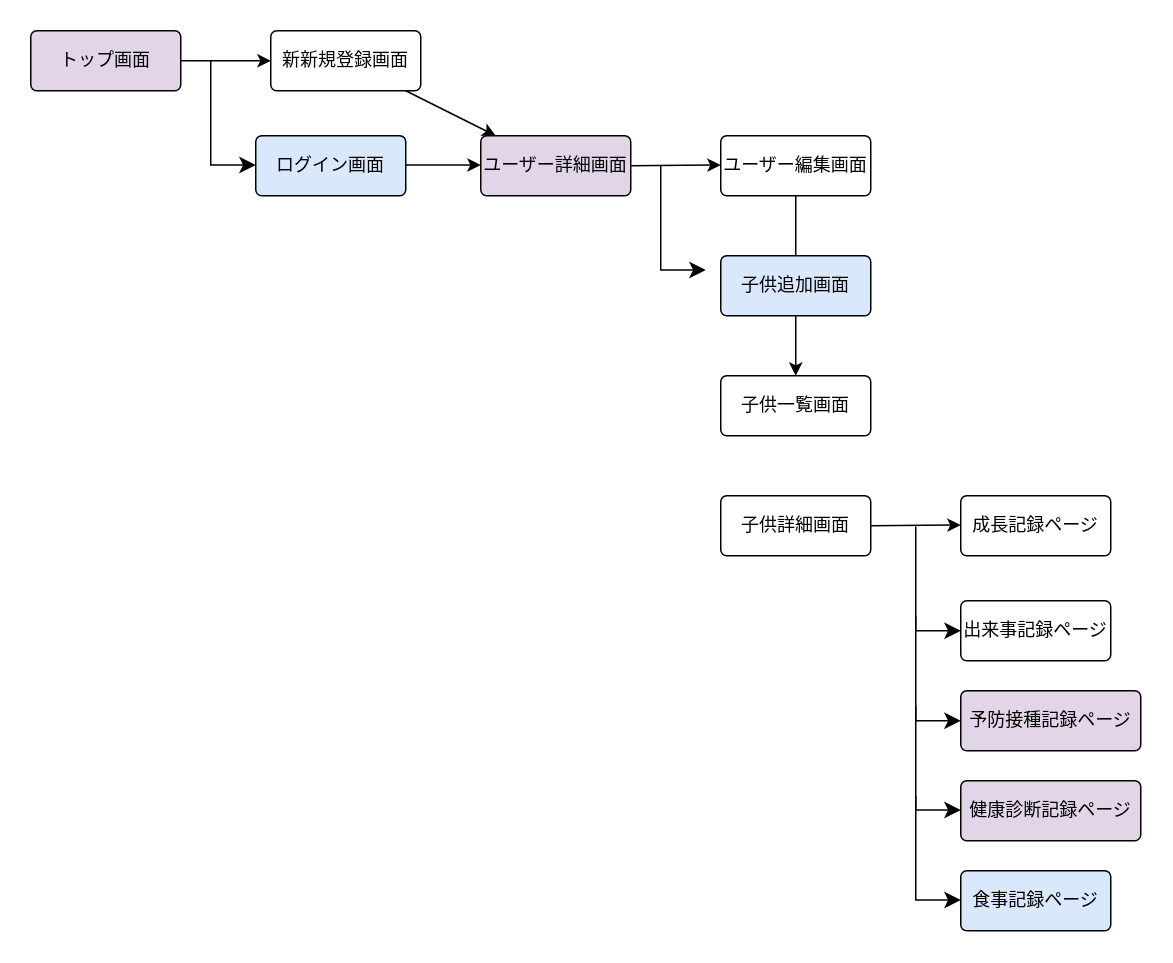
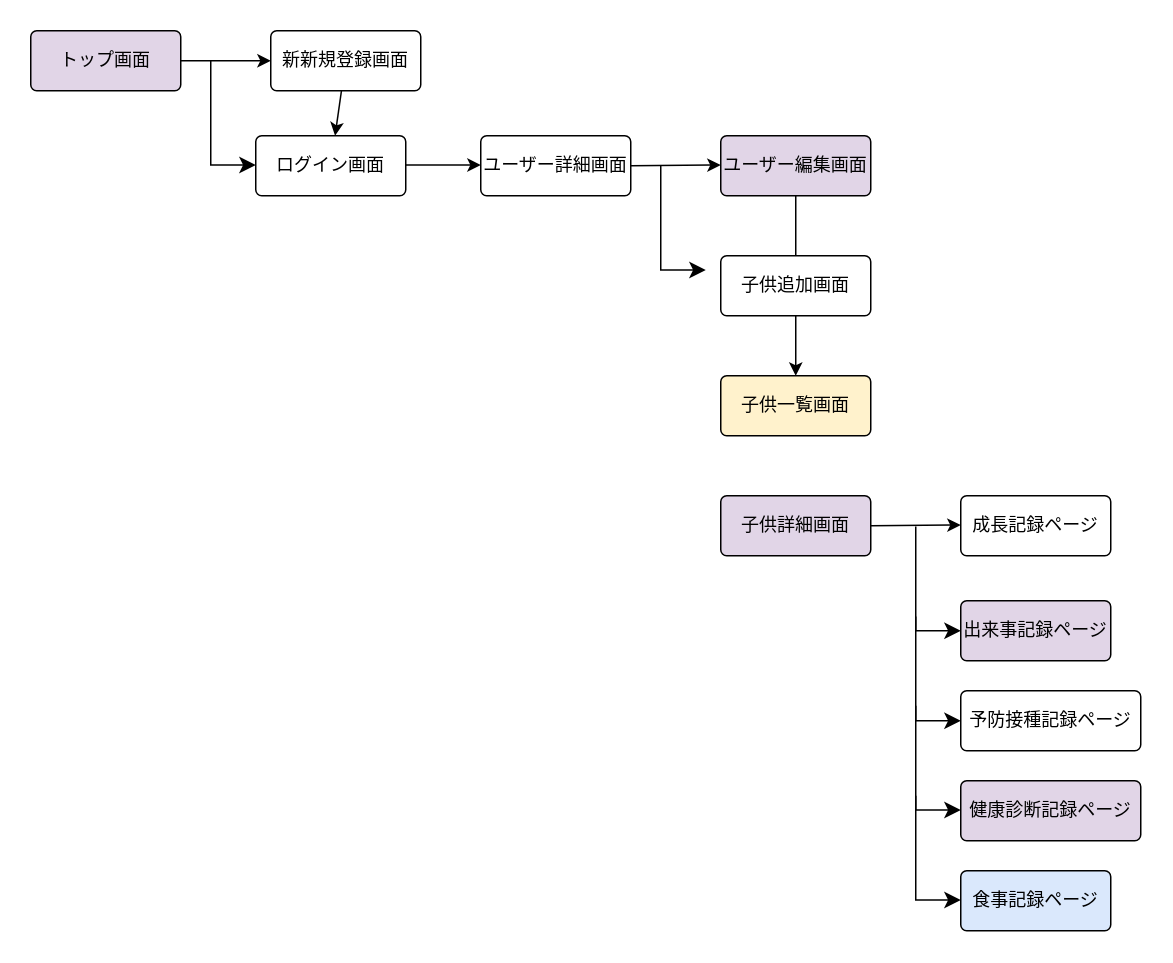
edge "新新規登録画面" -> "ユーザー詳細画面": now "新新規登録画面" -> "ログイン画面"
node "ログイン画面": fillcolor #dae8fc -> #ffffff
node "ユーザー詳細画面": fillcolor #e1d5e7 -> #ffffff
node "ユーザー編集画面": fillcolor #ffffff -> #e1d5e7
node "子供追加画面": fillcolor #dae8fc -> #ffffff
node "子供一覧画面": fillcolor #ffffff -> #fff2cc
node "子供詳細画面": fillcolor #ffffff -> #e1d5e7
node "出来事記録ページ": fillcolor #ffffff -> #e1d5e7
node "予防接種記録ページ": fillcolor #e1d5e7 -> #ffffff
